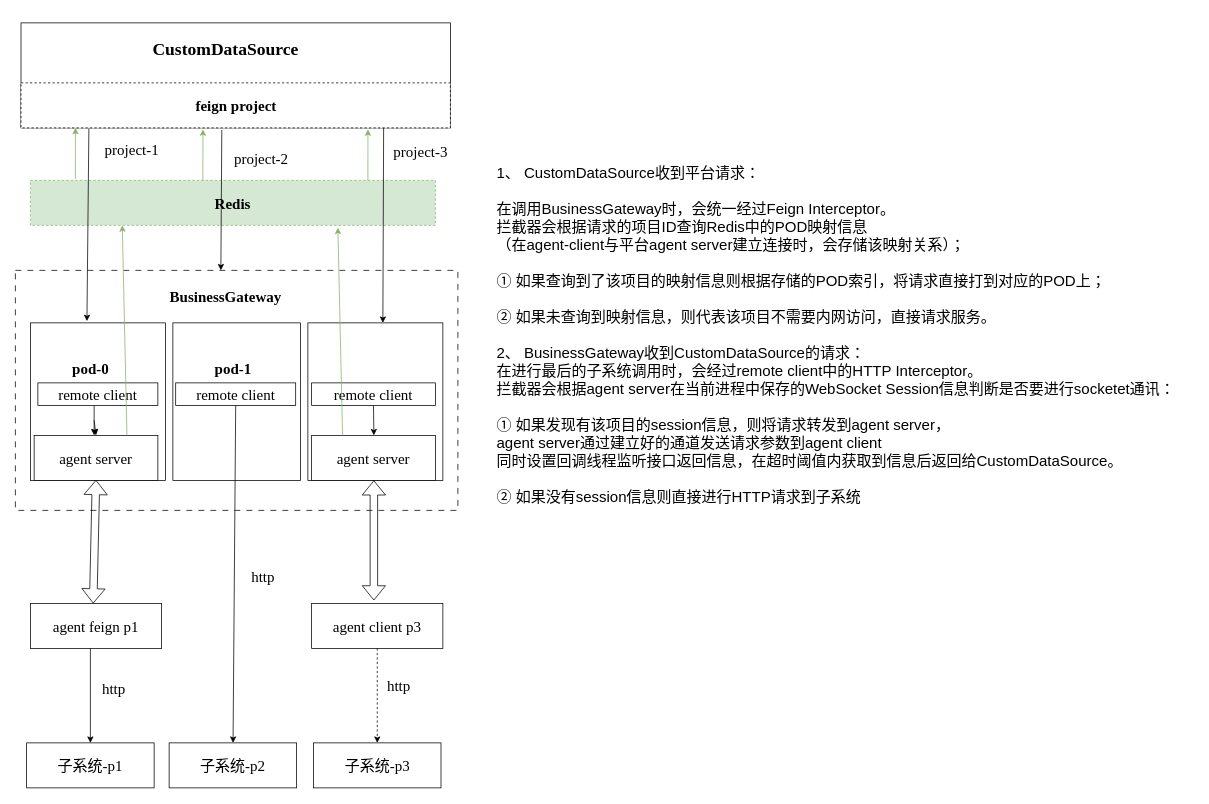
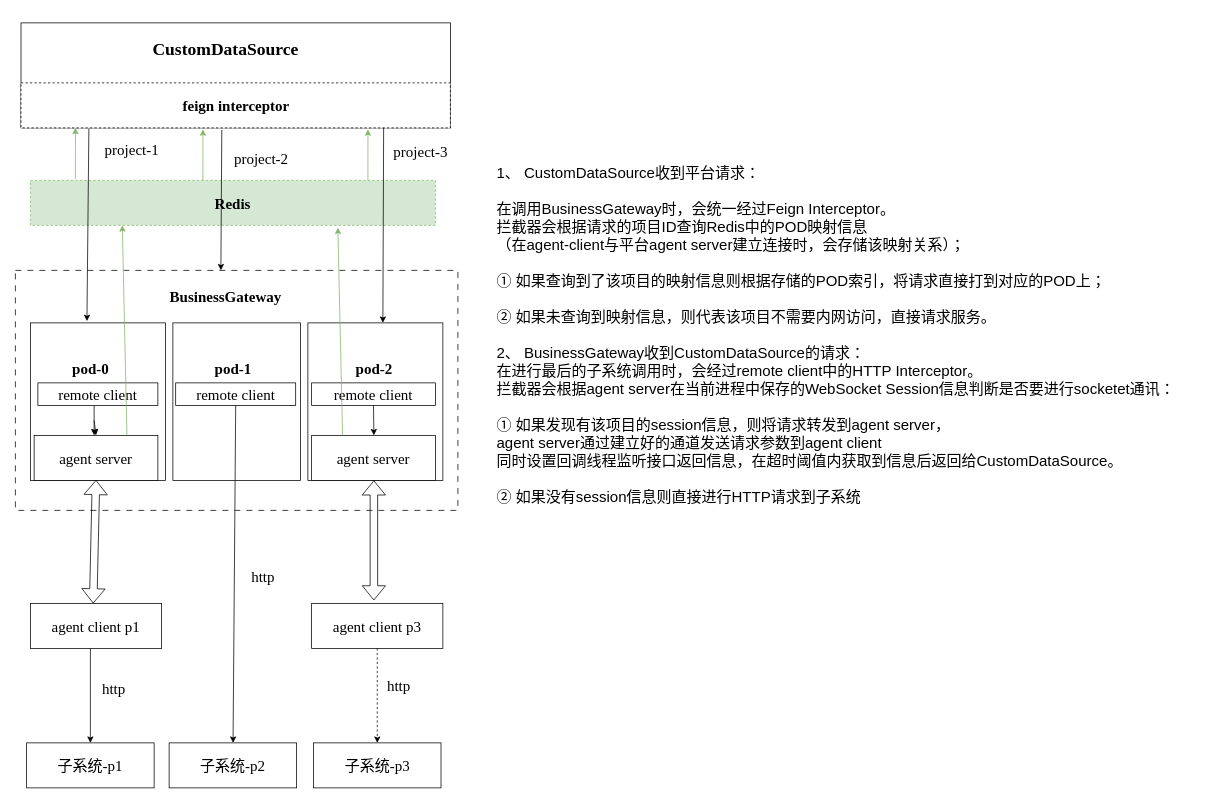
node "feign project": label "feign project" -> "feign interceptor"
node "pod-2": added
node "agent feign p1": label "agent feign p1" -> "agent client p1"
